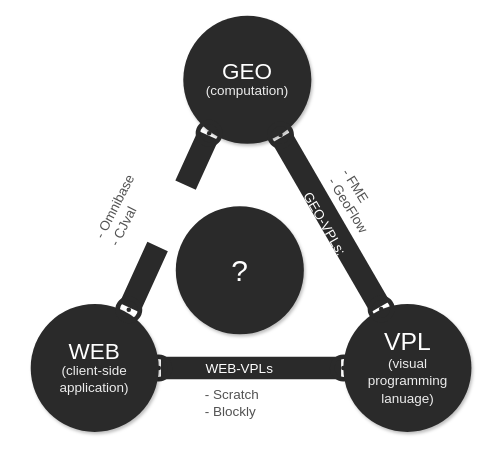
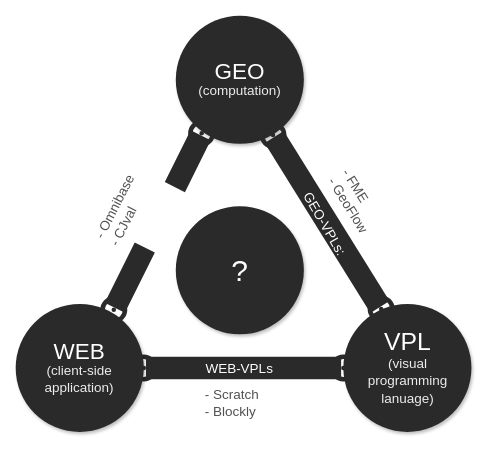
node "GEO(computation)": moved (247, 79) -> (240, 79)
node "WEB(client-side application)": moved (95, 368) -> (80, 368)
